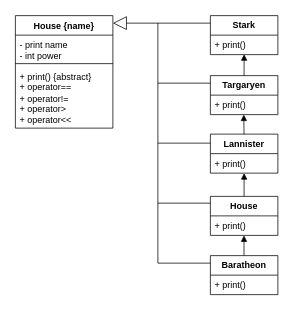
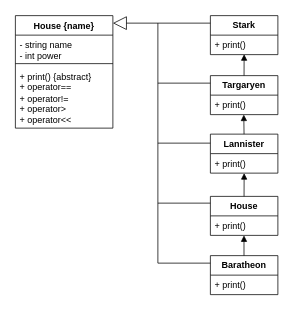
node "- print name - int power": label "- print name - int power" -> "- string name - int power"
